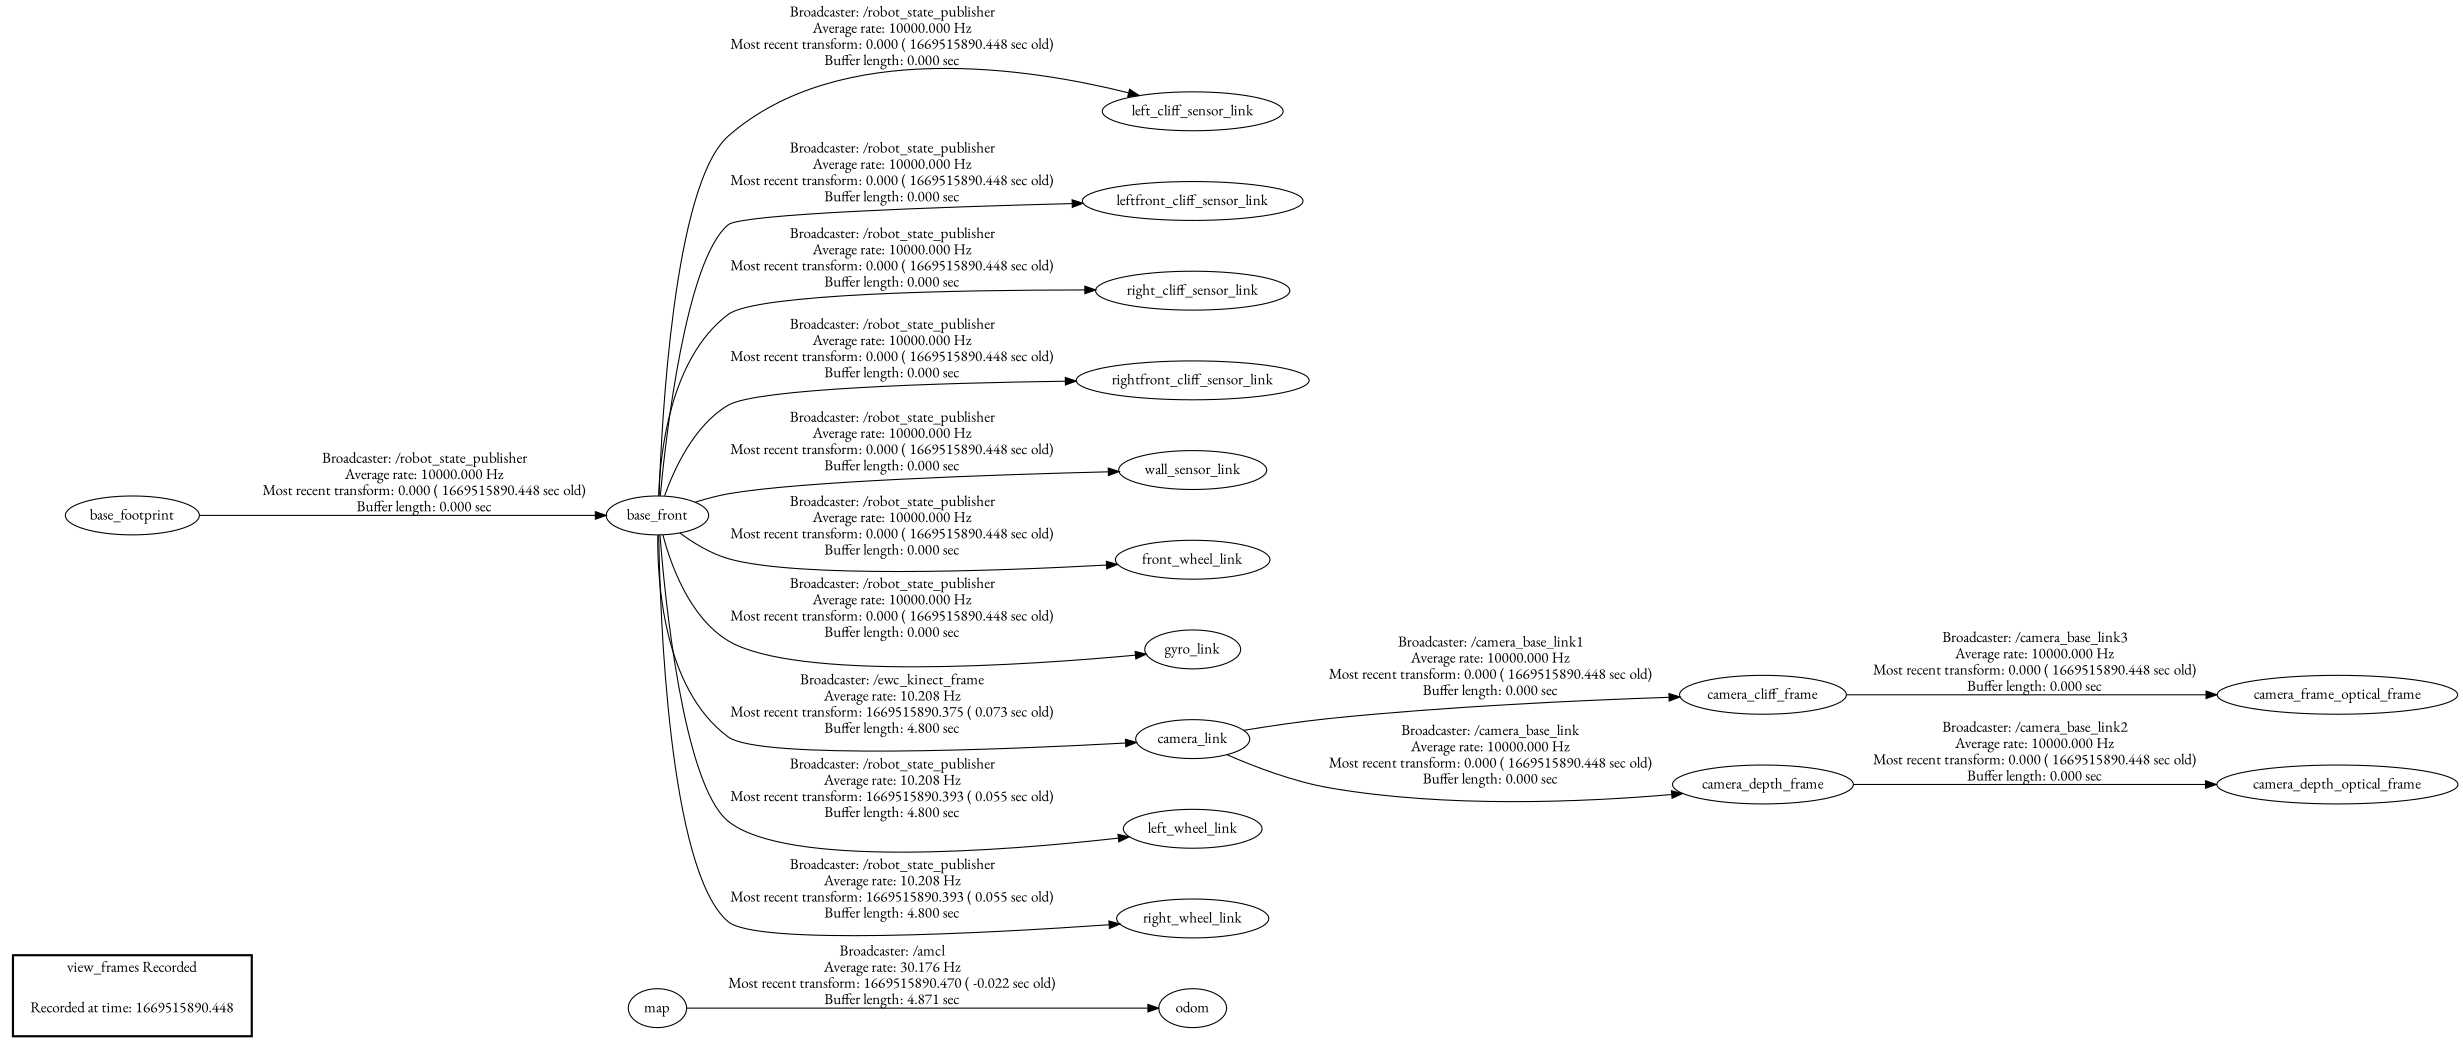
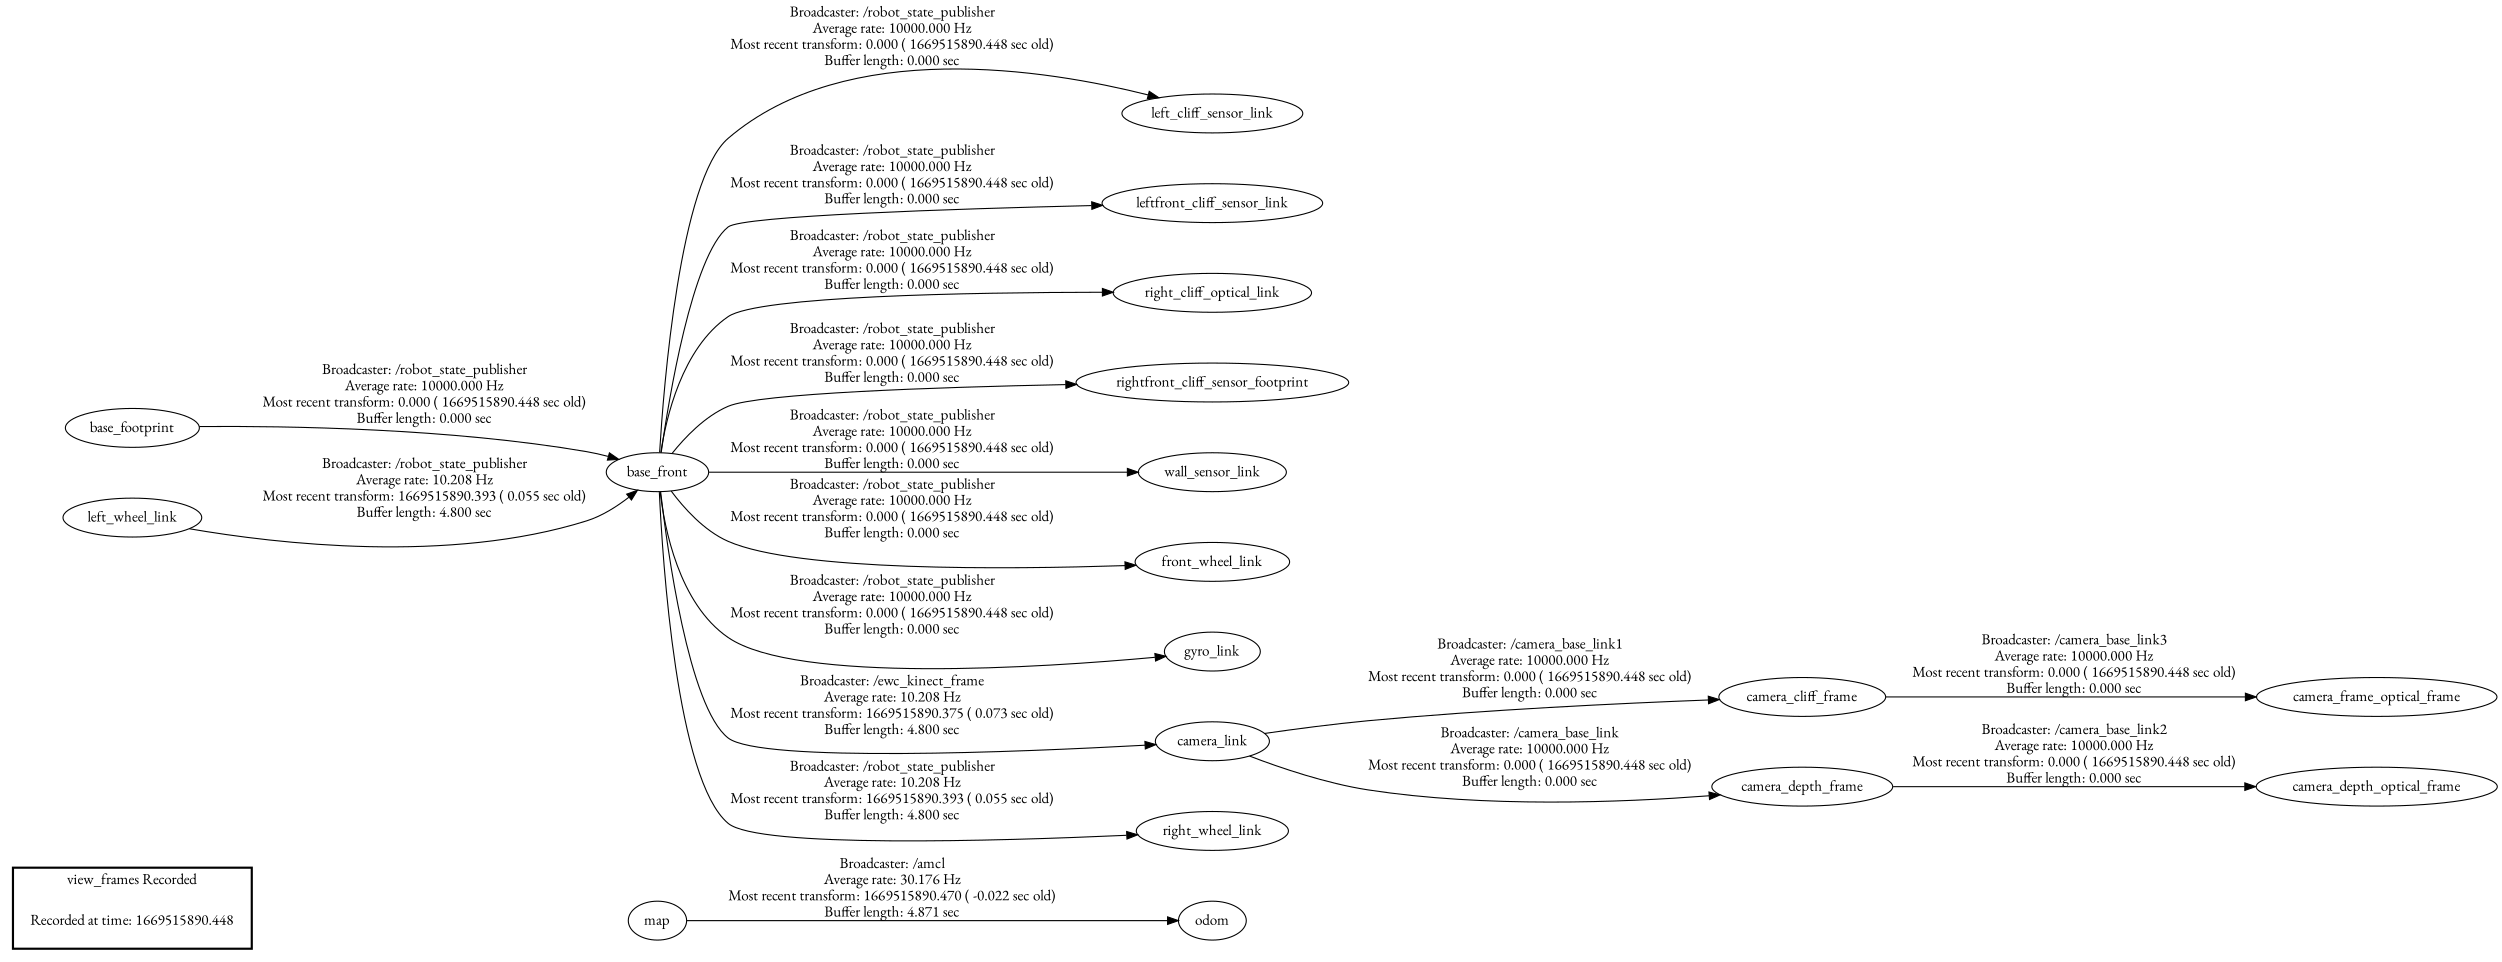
node "right_cliff_sensor_link": label "right_cliff_sensor_link" -> "right_cliff_optical_link"
node "rightfront_cliff_sensor_link": label "rightfront_cliff_sensor_link" -> "rightfront_cliff_sensor_footprint"
edge "base_front" -> "left_wheel_link": reversed
